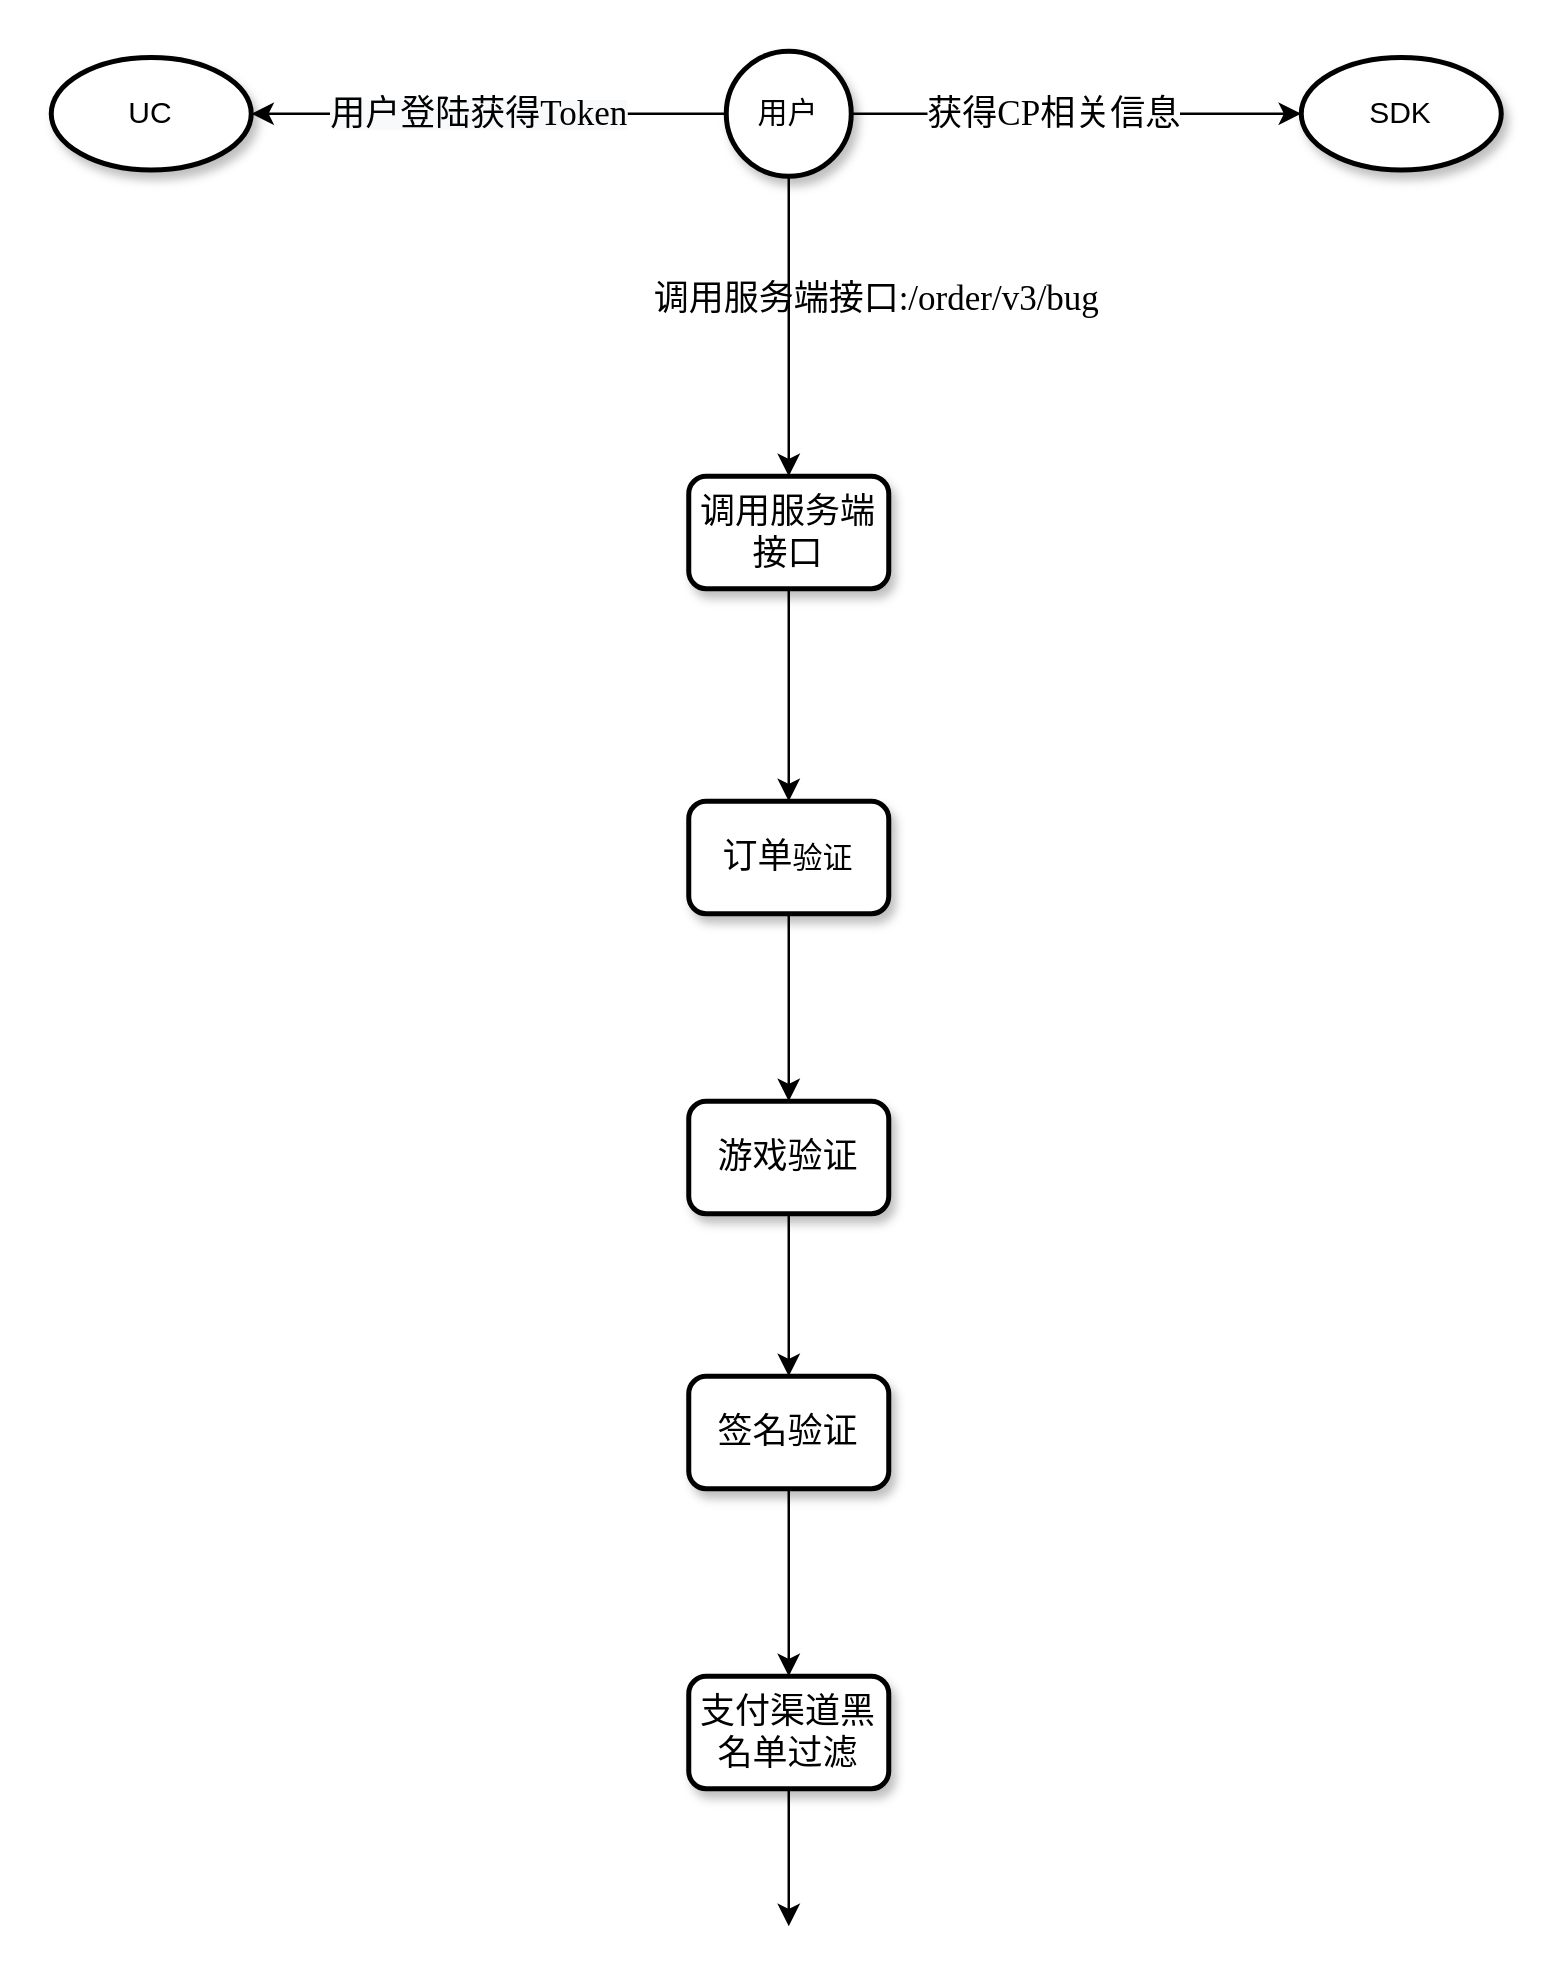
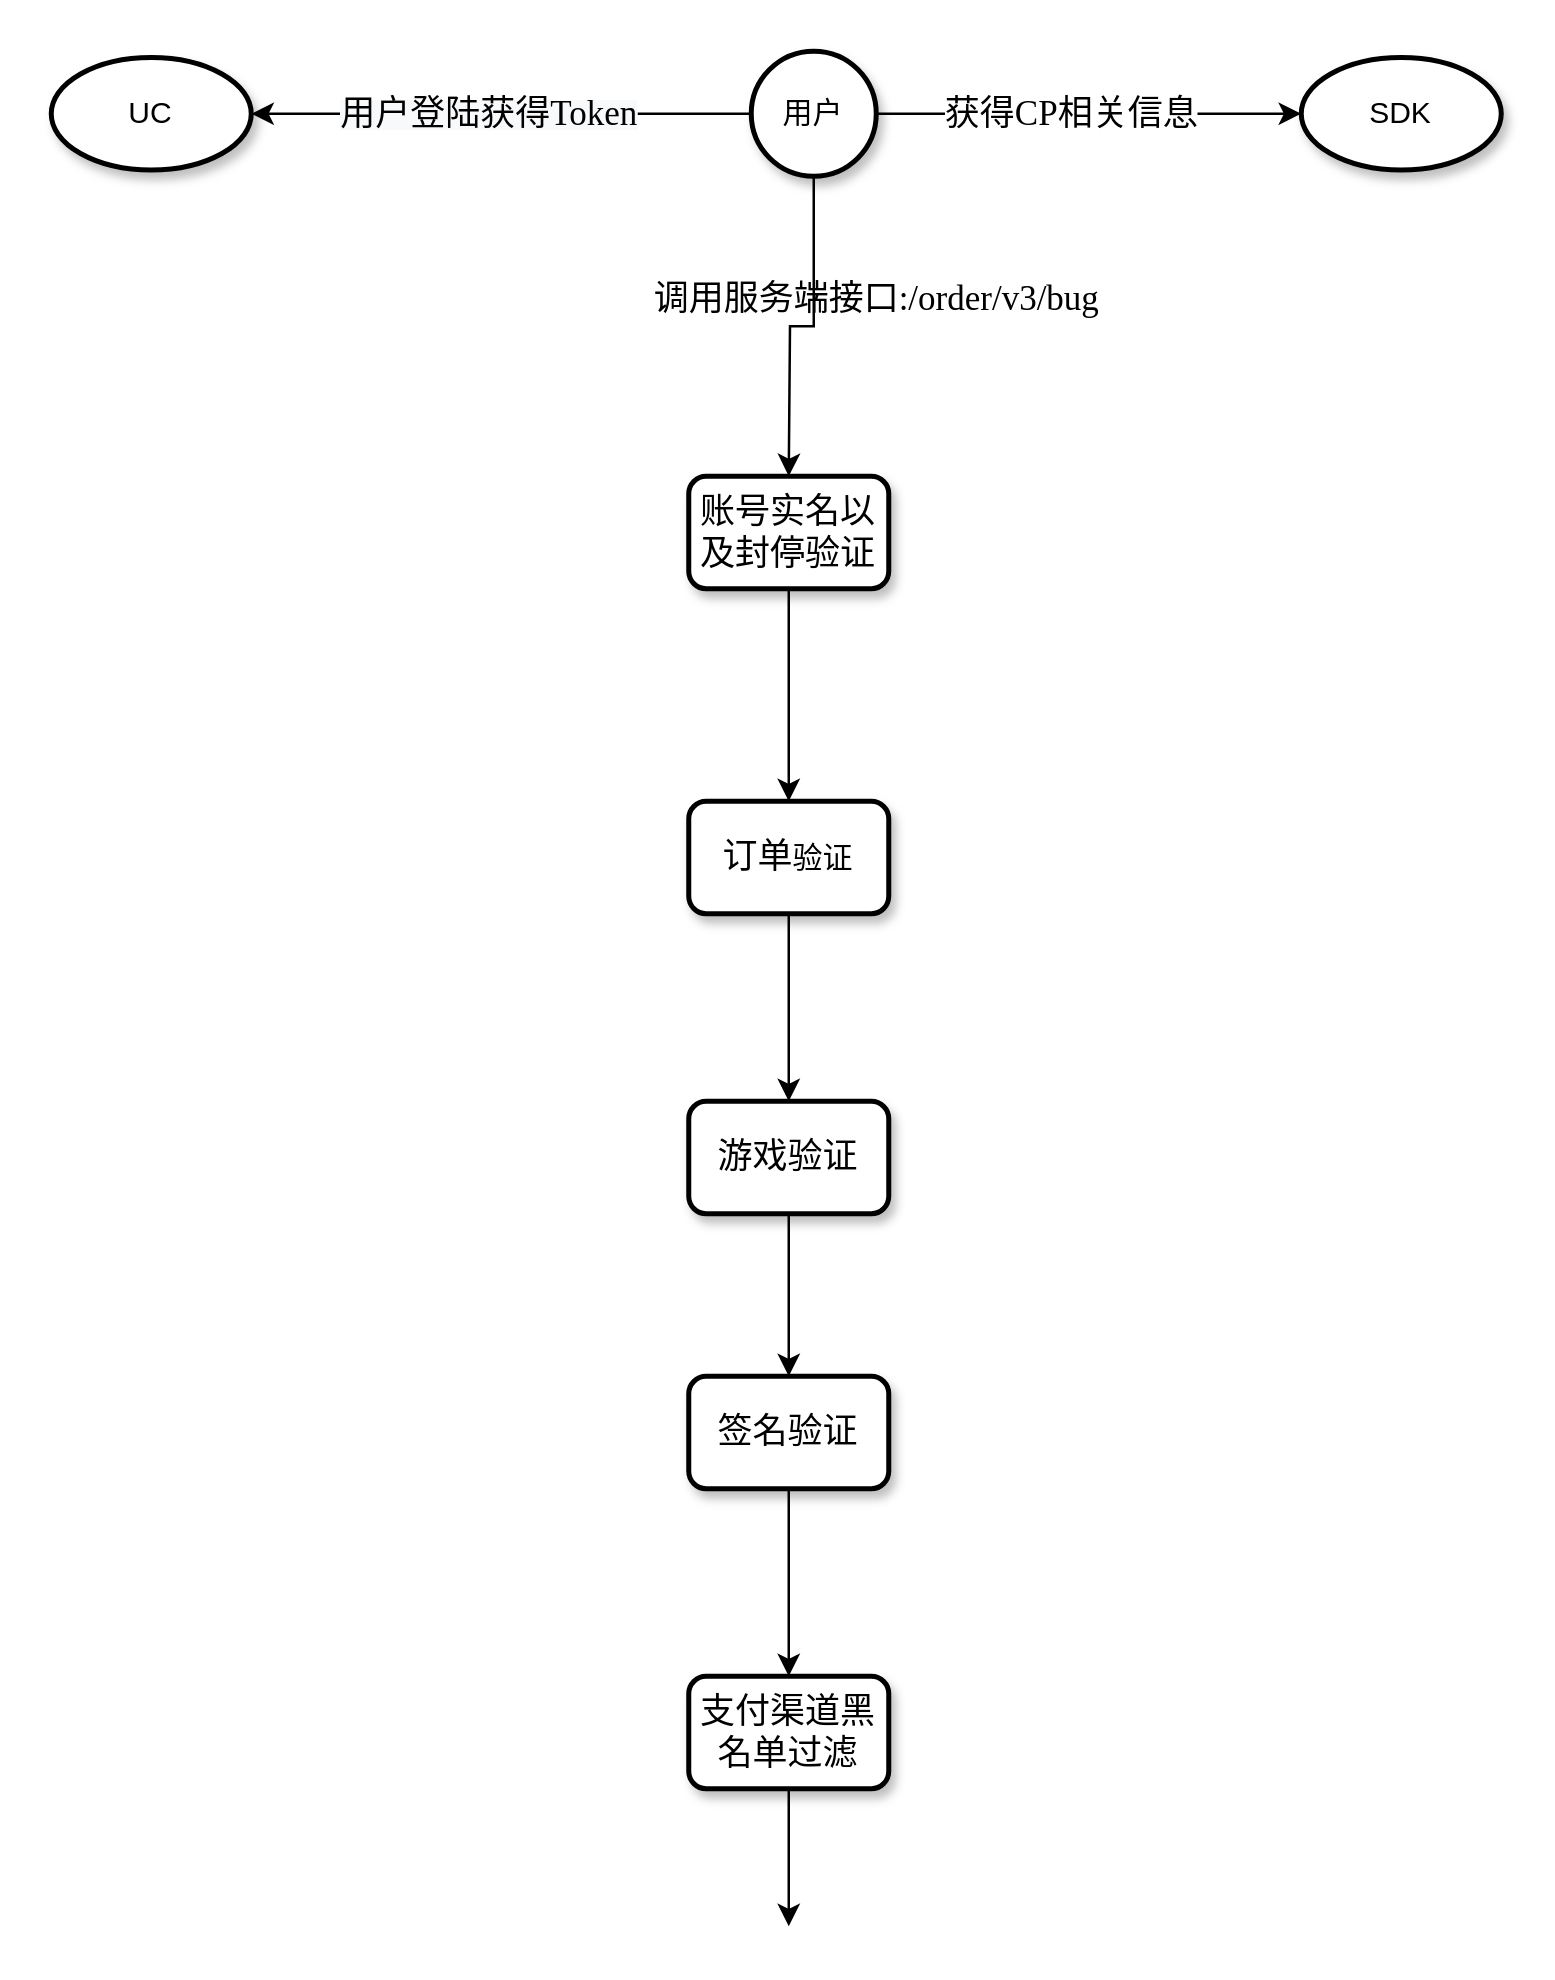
node "用户": moved (789, 114) -> (814, 114)
node "调用服务端接口": label "调用服务端接口" -> "账号实名以及封停验证"
